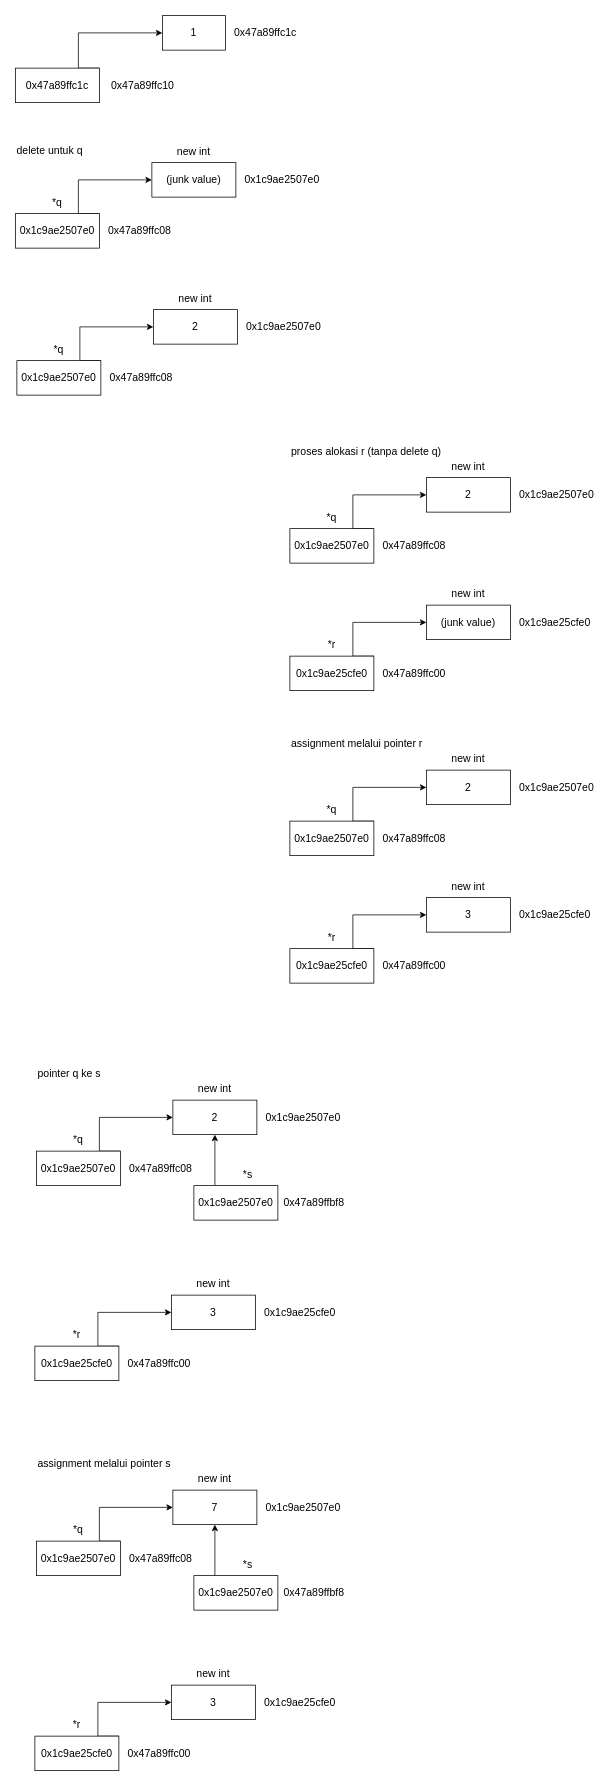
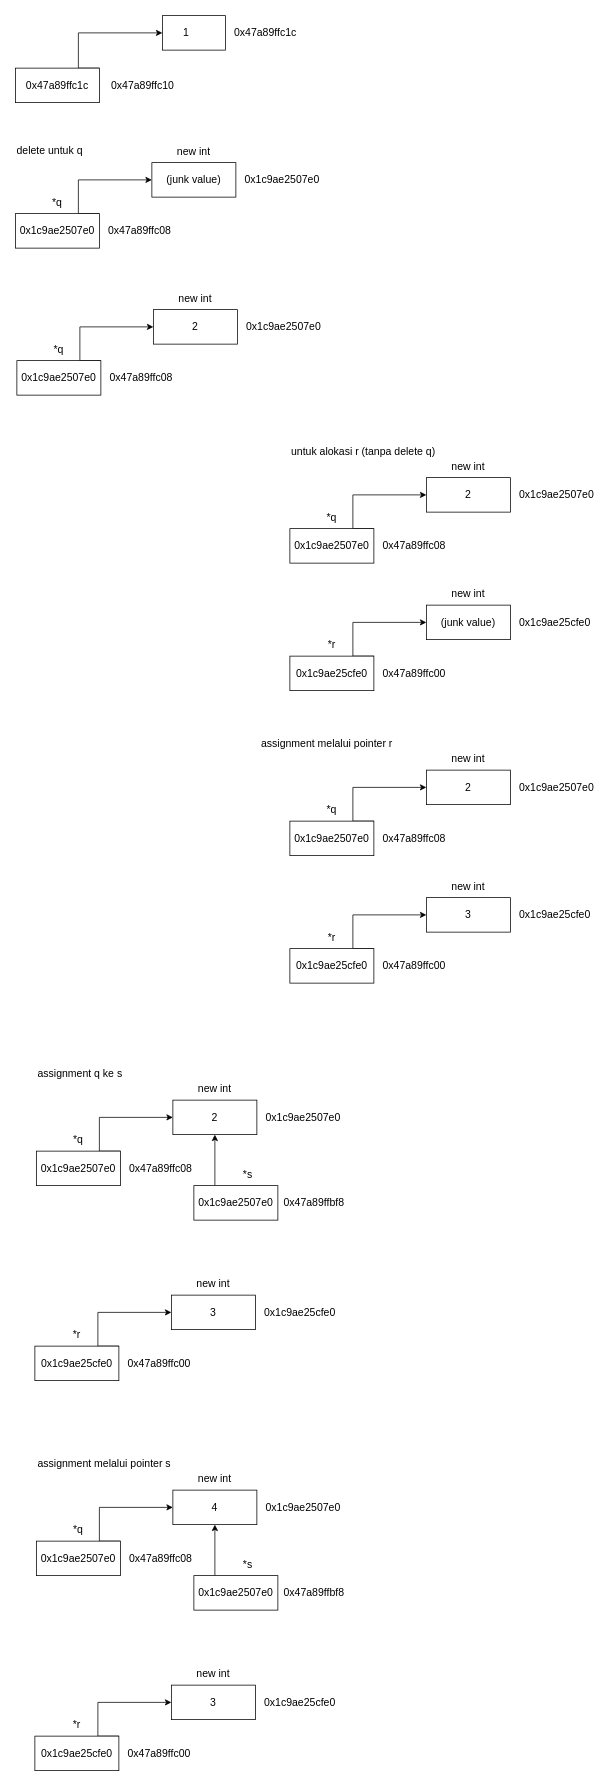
node "1": moved (194, 33) -> (186, 33)
node "proses alokasi r (tanpa delete q)": label "proses alokasi r (tanpa delete q)" -> "untuk alokasi r (tanpa delete q)"
node "assignment melalui pointer r": moved (365, 744) -> (335, 744)
node "pointer q ke s": label "pointer q ke s" -> "assignment q ke s"
node "7": label "7" -> "4"
